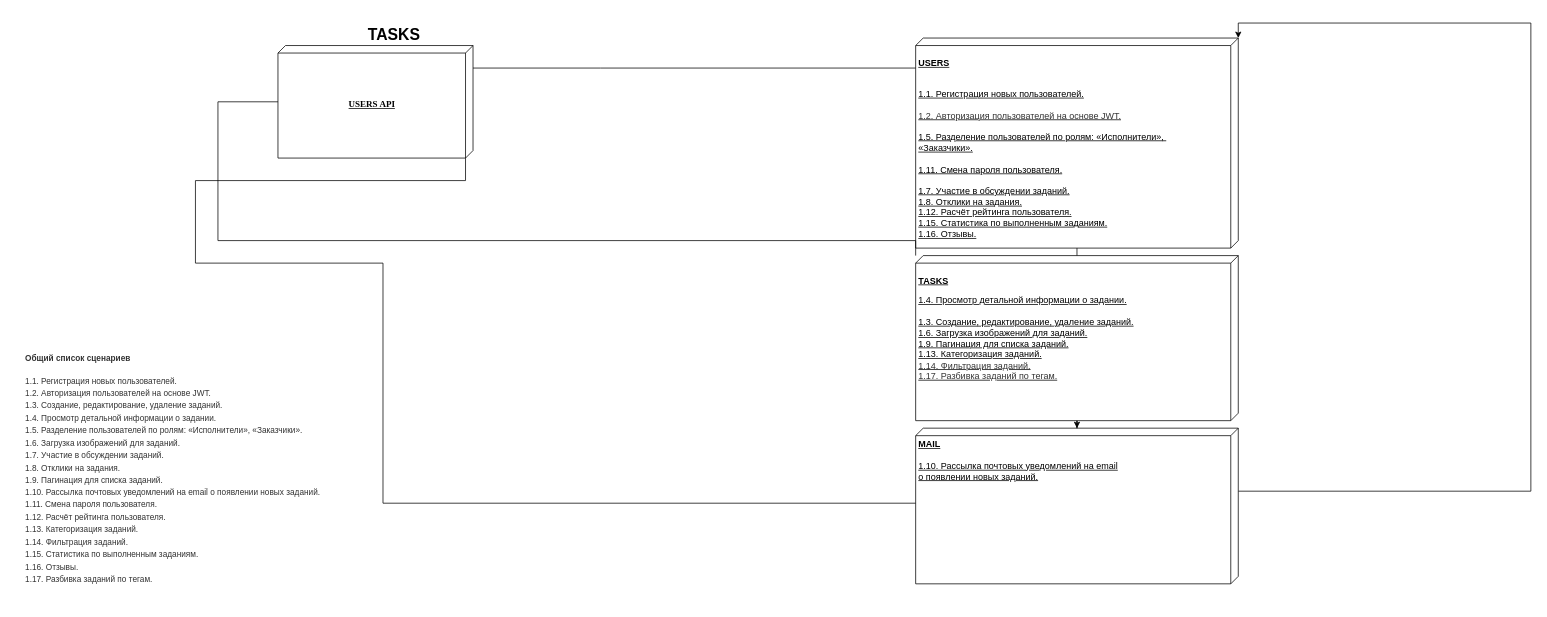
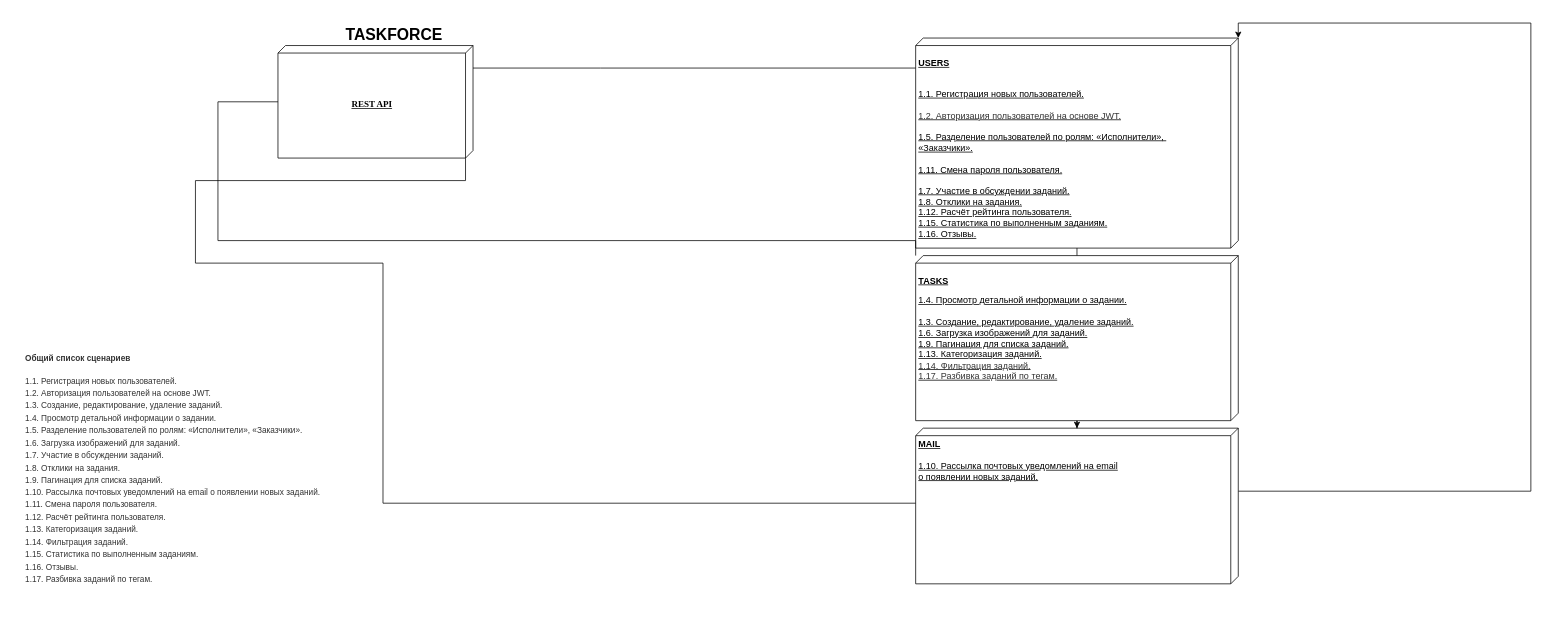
node "TASKS": label "TASKS" -> "TASKFORCE"
node "USERS API": label "USERS API" -> "REST API"
